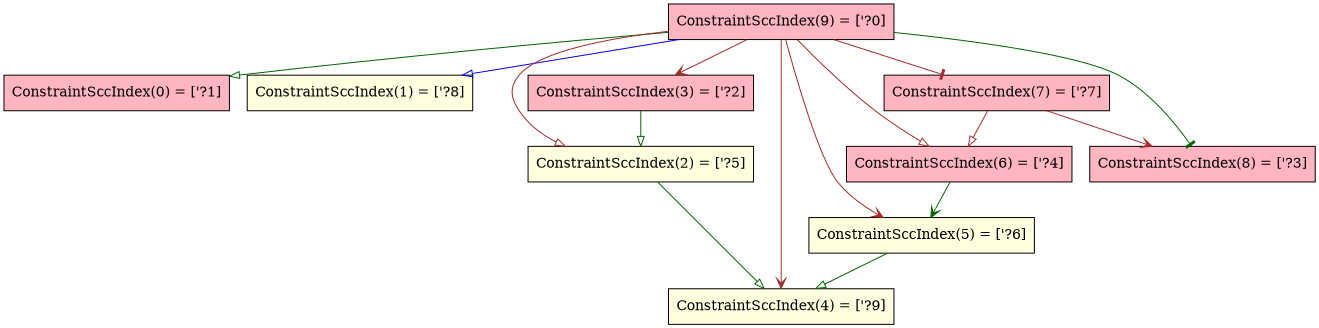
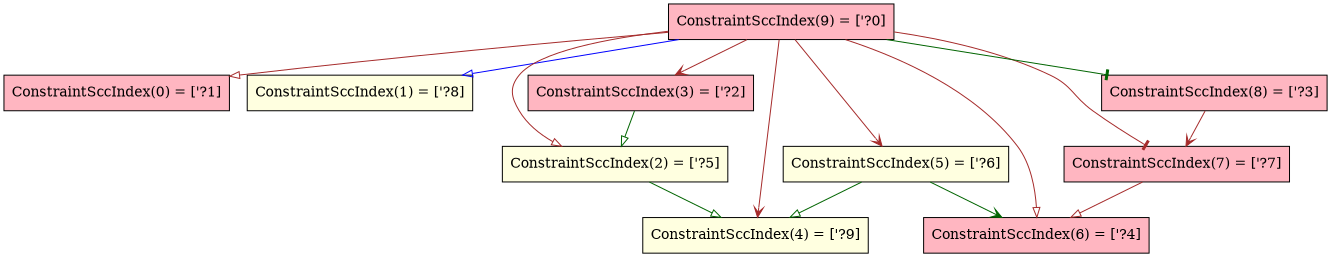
edge "ConstraintSccIndex(9) = ['?0]" -> "ConstraintSccIndex(0) = ['?1]": color darkgreen -> brown
edge "ConstraintSccIndex(7) = ['?7]" -> "ConstraintSccIndex(8) = ['?3]": reversed
edge "ConstraintSccIndex(6) = ['?4]" -> "ConstraintSccIndex(5) = ['?6]": reversed
